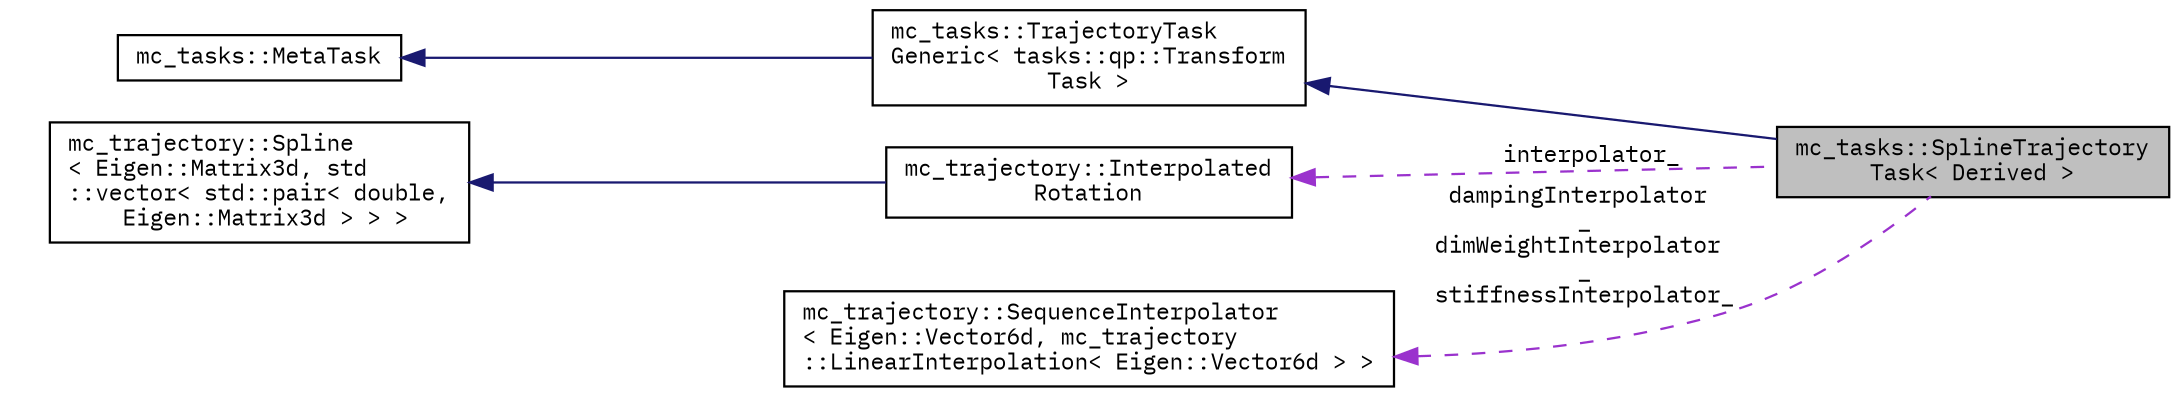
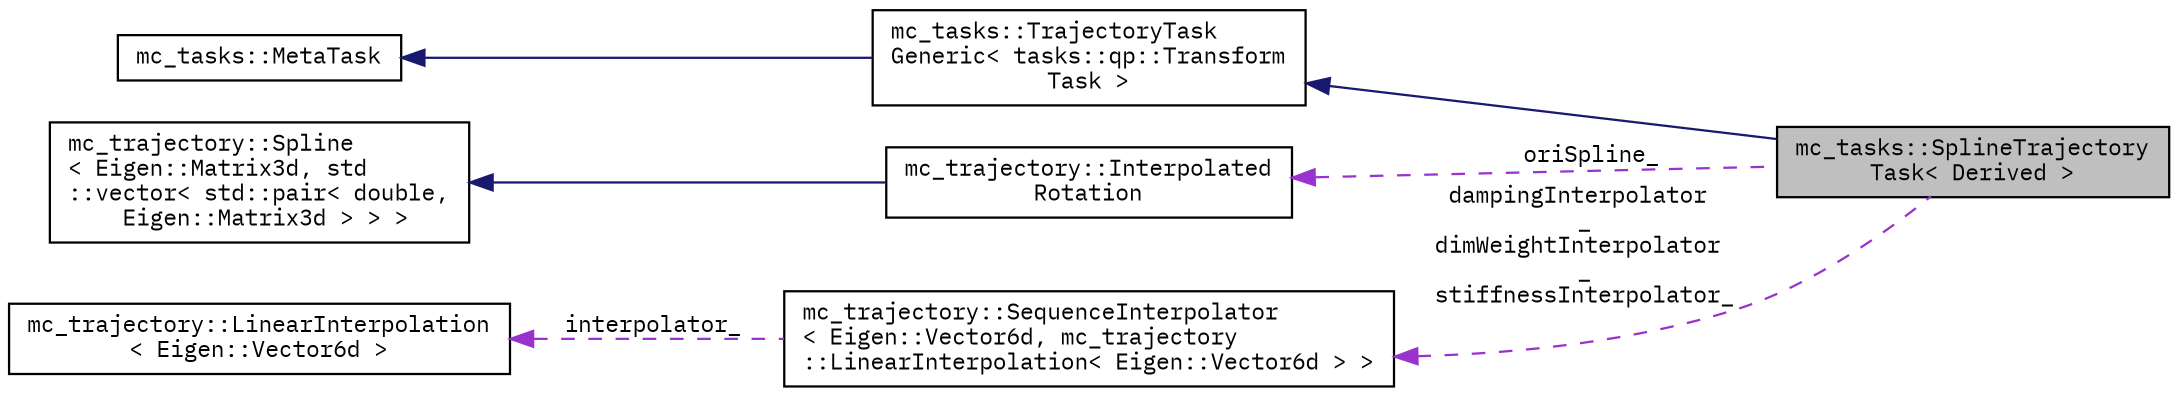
edge "mc_tasks::SplineTrajectory Task< Derived >" -> "mc_trajectory::Interpolated Rotation": label " interpolator_" -> " oriSpline_"
node "mc_trajectory::LinearInterpolation < Eigen::Vector6d >": added
